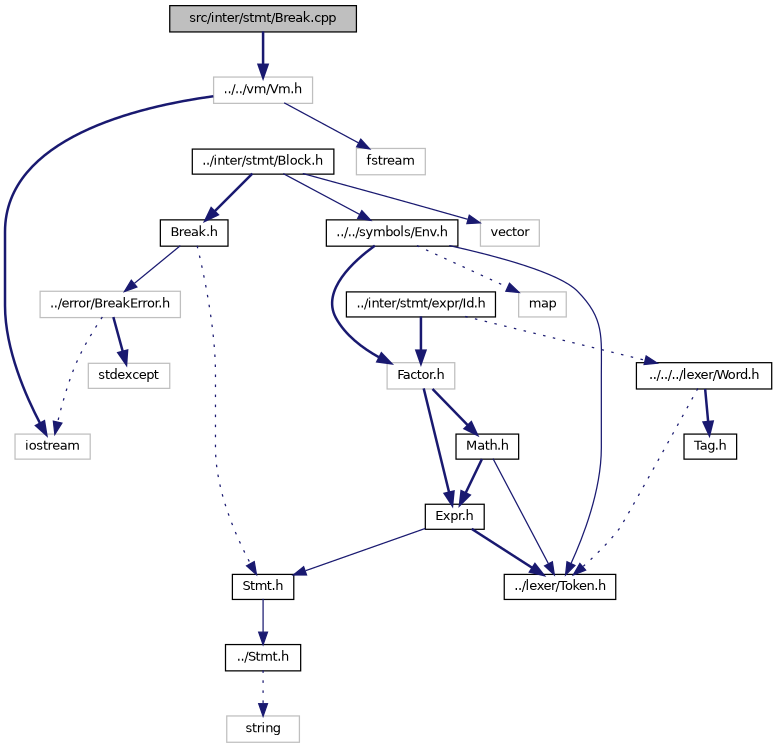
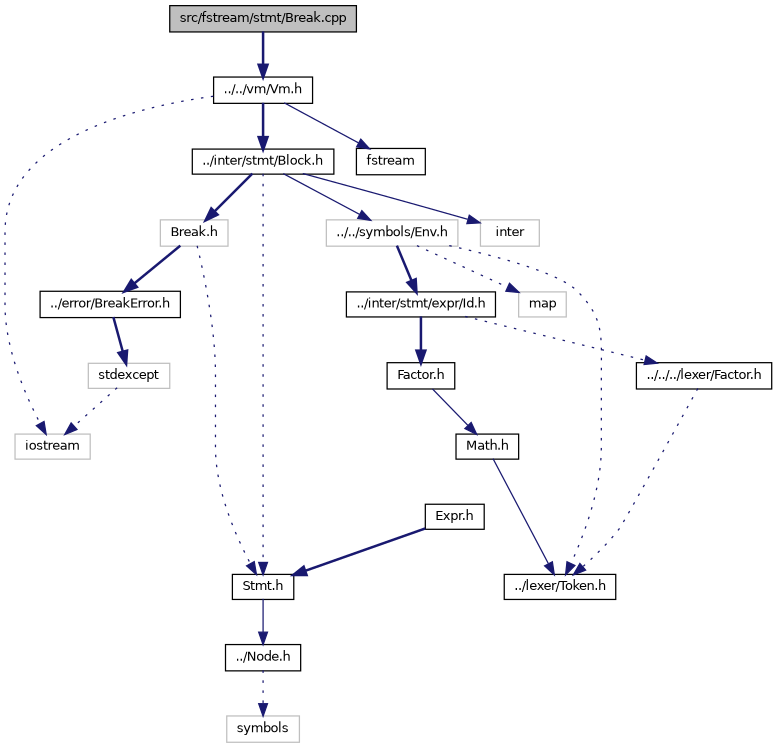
node "src/inter/stmt/Break.cpp": label "src/inter/stmt/Break.cpp" -> "src/fstream/stmt/Break.cpp"
node "../../vm/Vm.h": color grey75 -> black
edge "../../vm/Vm.h" -> "../inter/stmt/Block.h": added
node "fstream": color grey75 -> black
edge "../../vm/Vm.h" -> "iostream": style bold -> dotted
node "Break.h": color black -> grey75
node "../../symbols/Env.h": color black -> grey75
node "vector": label "vector" -> "inter"
edge "Break.h" -> "../error/BreakError.h": style solid -> bold
node "../error/BreakError.h": color grey75 -> black
edge "../../symbols/Env.h" -> "Factor.h": now "../../symbols/Env.h" -> "../inter/stmt/expr/Id.h"
edge "../../symbols/Env.h" -> "../lexer/Token.h": style solid -> dotted
edge "../error/BreakError.h" -> "iostream": now "stdexcept" -> "iostream"
edge "../inter/stmt/Block.h" -> "Stmt.h": added
node "Factor.h": color grey75 -> black
node "../../../lexer/Word.h": label "../../../lexer/Word.h" -> "../../../lexer/Factor.h"
edge "Factor.h" -> "Math.h": style bold -> solid
edge "Factor.h" -> "Expr.h": removed
node "Tag.h": removed
edge "Math.h" -> "Expr.h": removed
edge "Expr.h" -> "../lexer/Token.h": removed
edge "Expr.h" -> "Stmt.h": style solid -> bold
node "../Stmt.h": label "../Stmt.h" -> "../Node.h"
node "string": label "string" -> "symbols"
